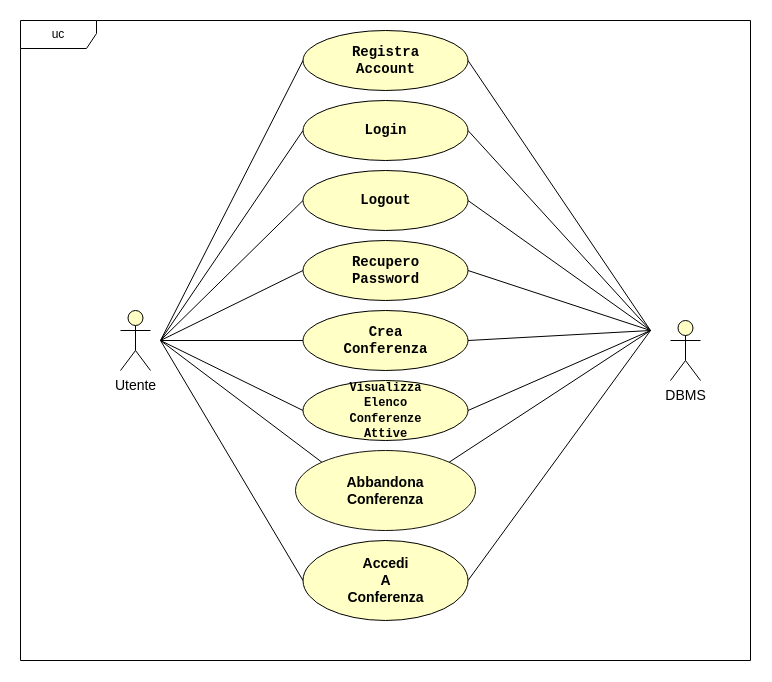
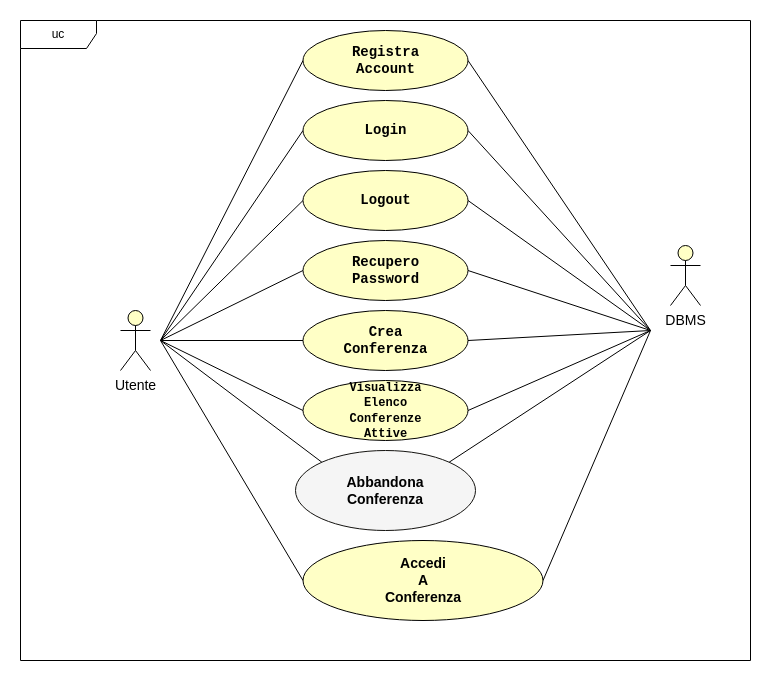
node "DBMS": moved (686, 351) -> (686, 276)
node "Abbandona Conferenza": fillcolor #ffffc6 -> #f5f5f5
node "Accedi A Conferenza": size 165x80 -> 240x80
